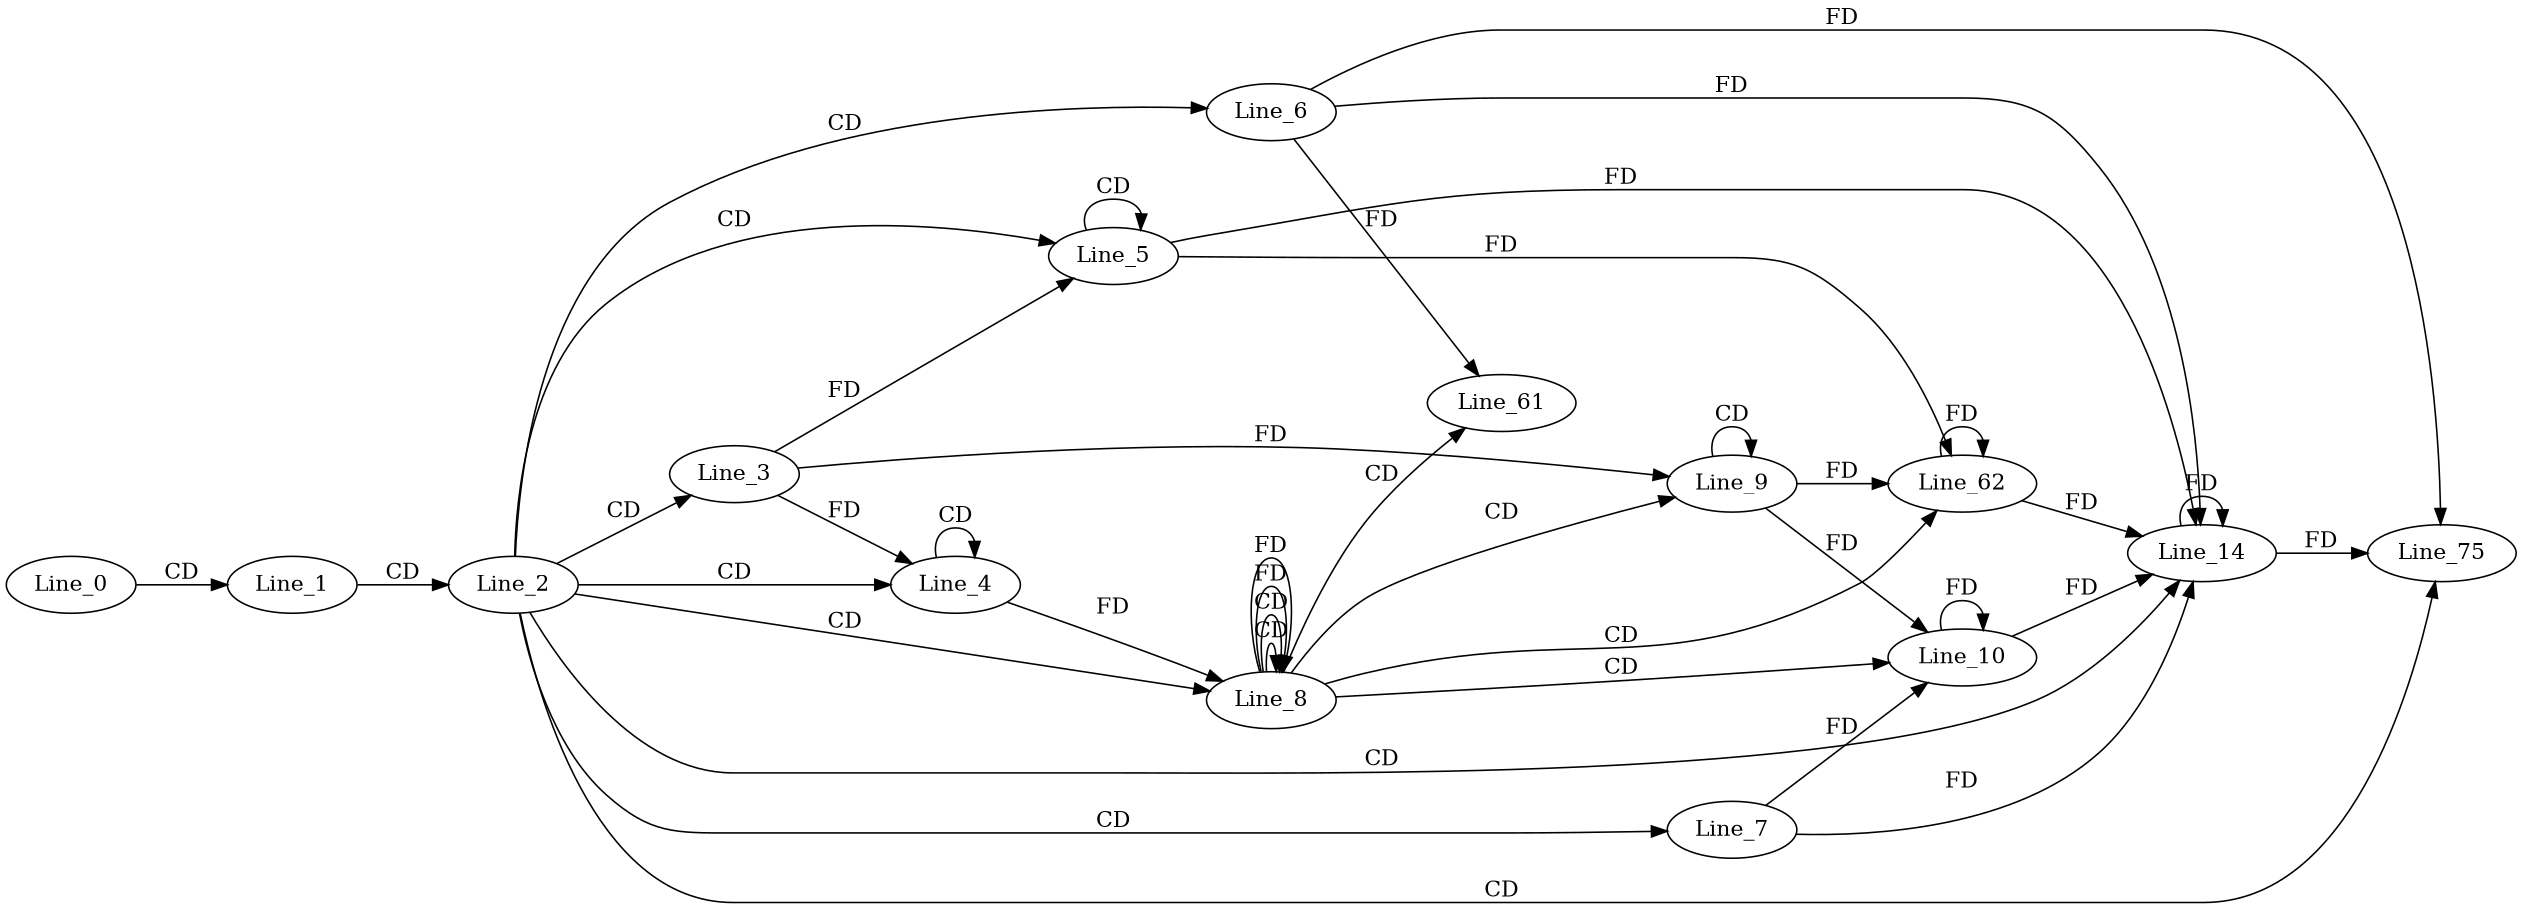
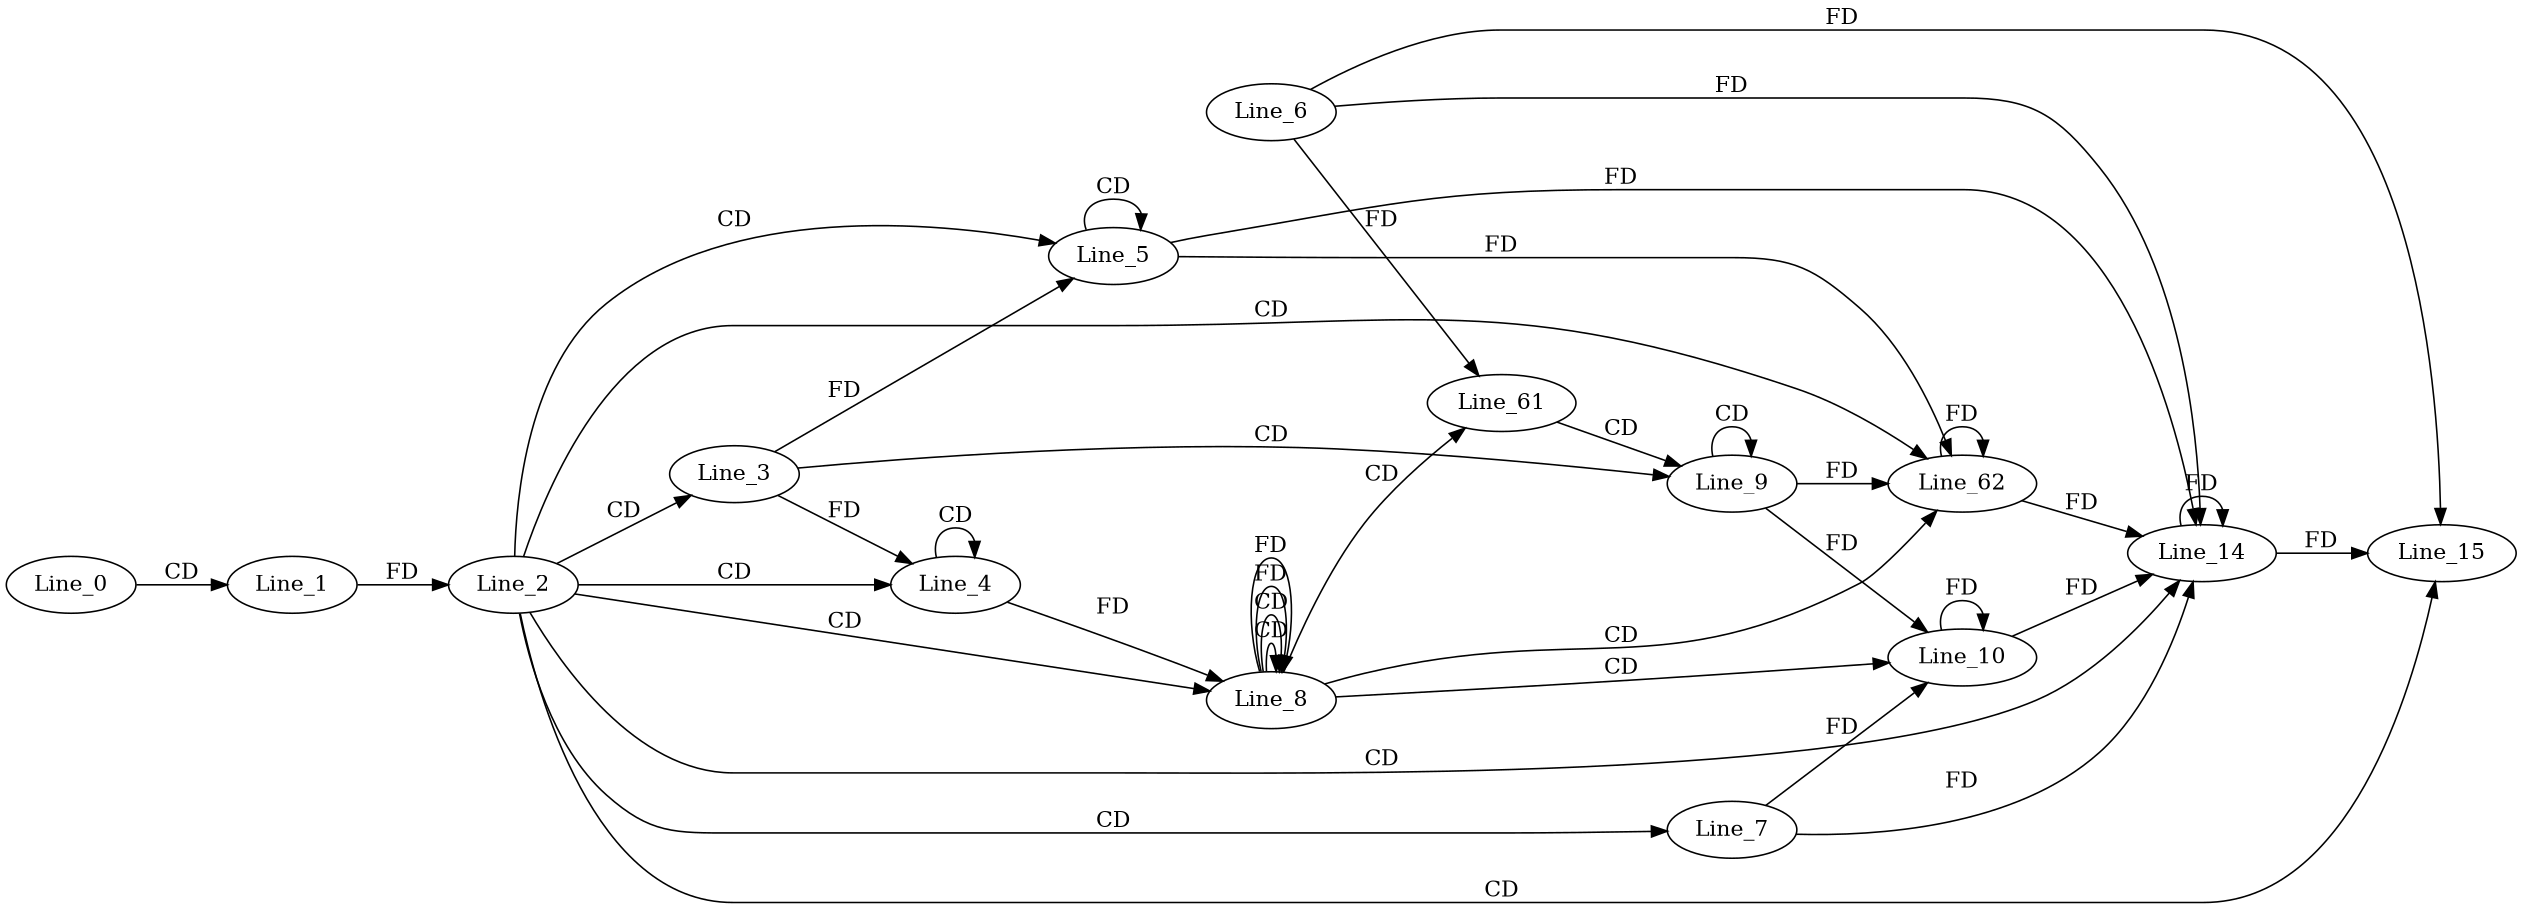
edge "Line_2" -> "Line_6": now "Line_2" -> "Line_62"
edge "Line_3" -> "Line_9": label "FD" -> "CD"
node "Line_75": label "Line_75" -> "Line_15"
edge "Line_8" -> "Line_9": now "Line_61" -> "Line_9"
edge "Line_1" -> "Line_2": label "CD" -> "FD"
